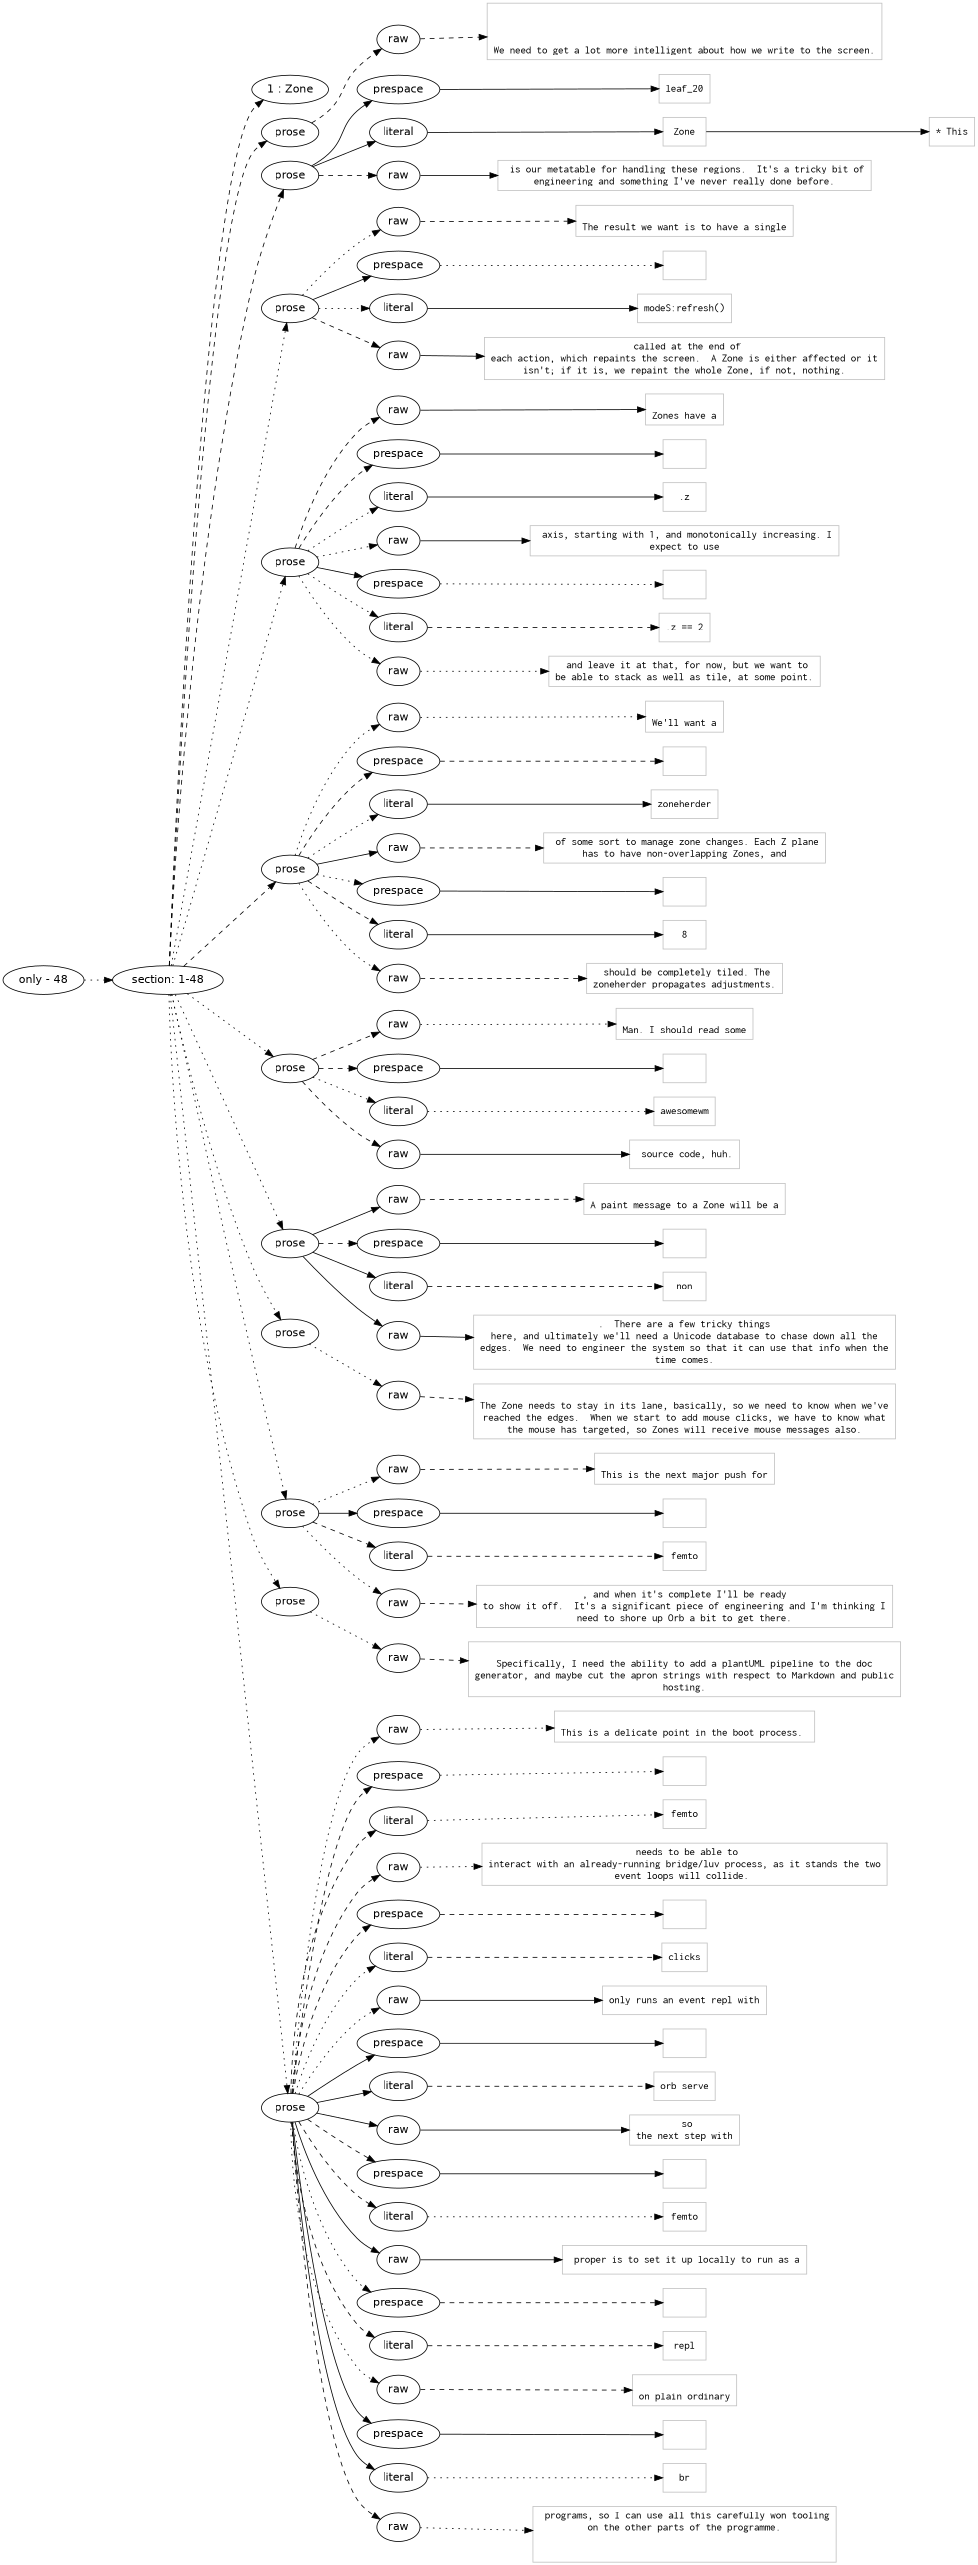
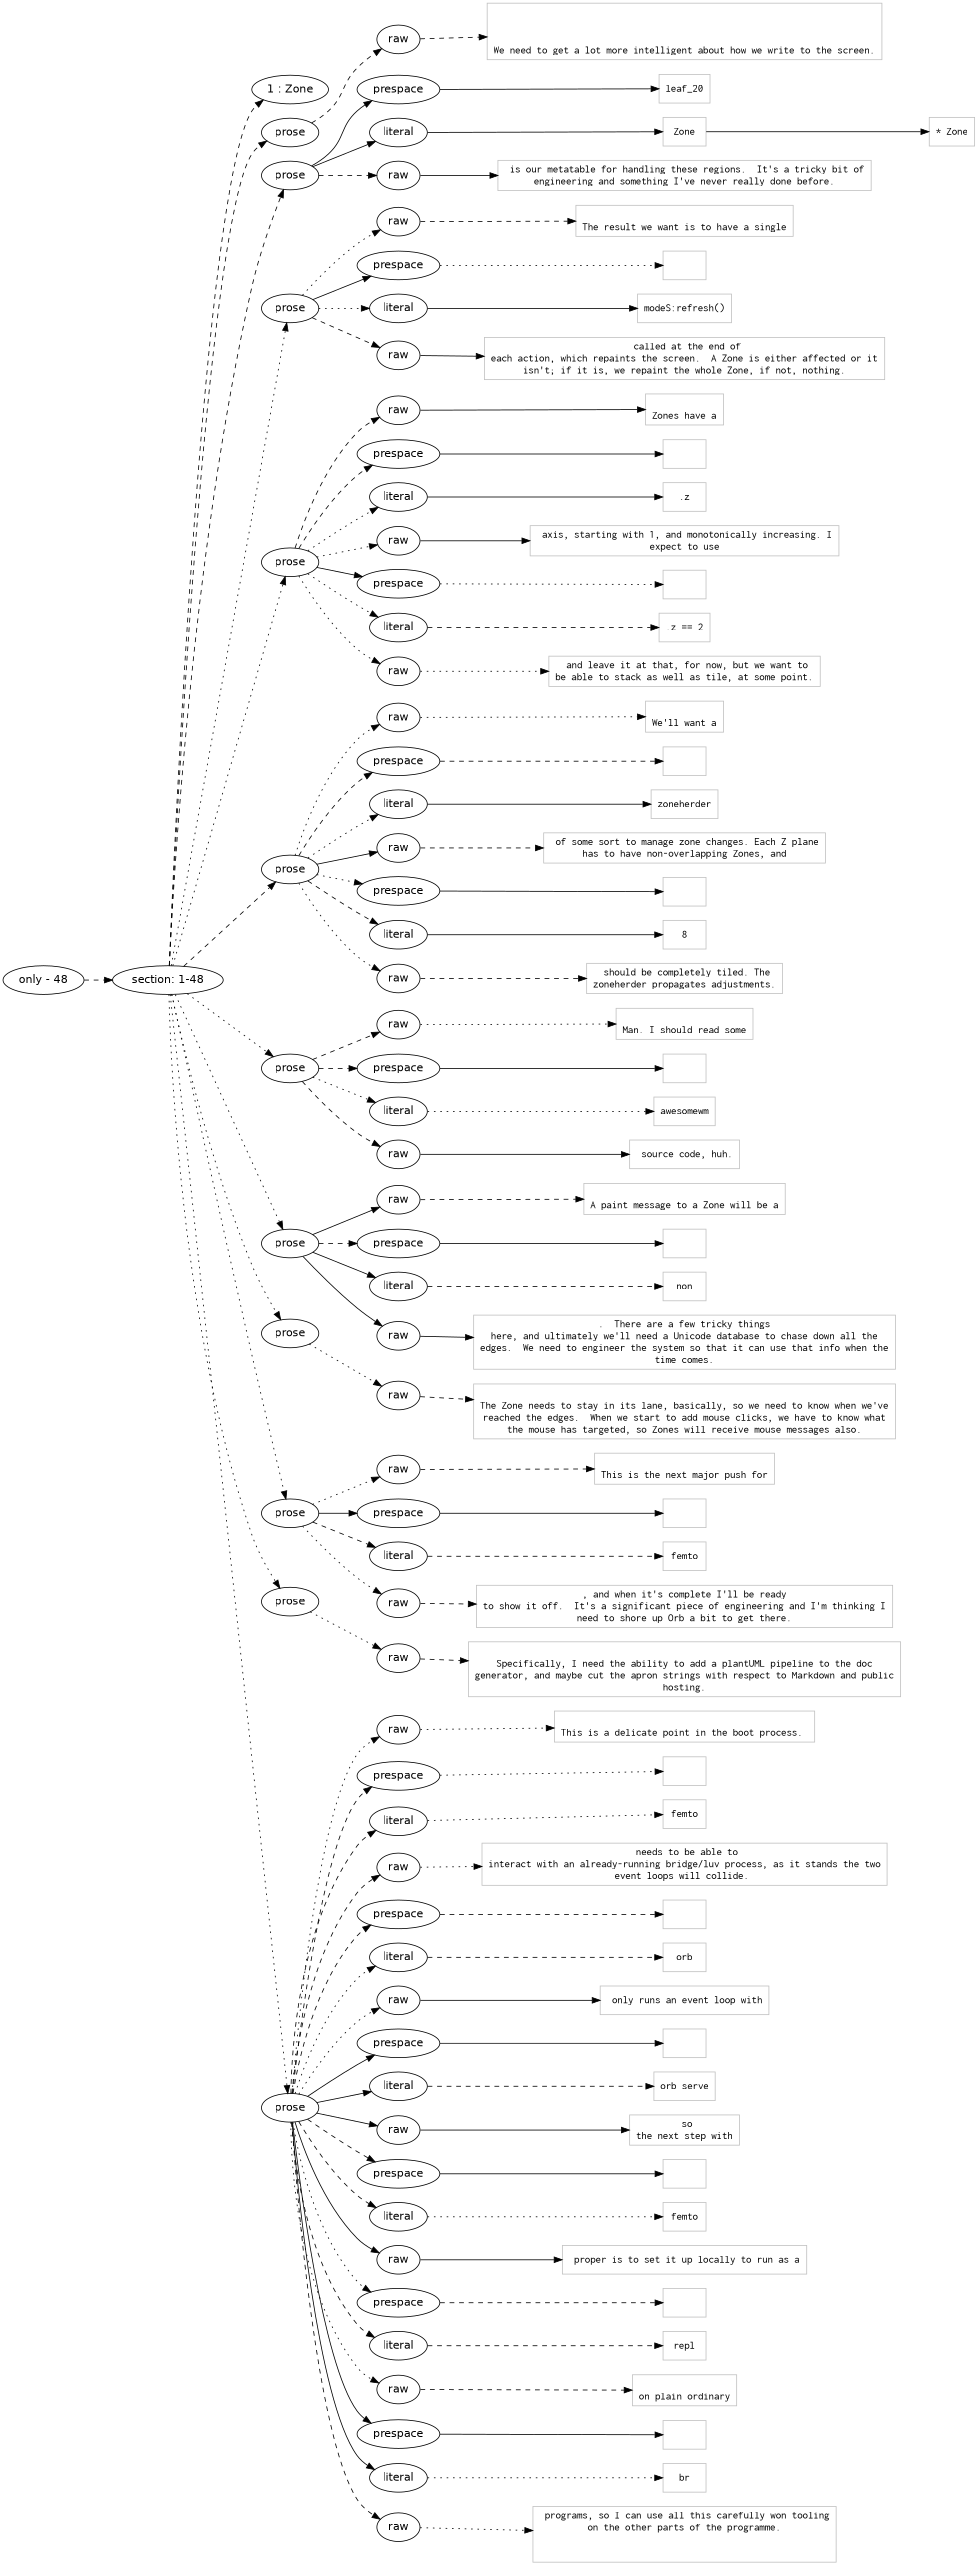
node "* This": label "* This" -> "* Zone"
edge "only - 48" -> "section: 1-48": style dotted -> dashed
node "clicks": label "clicks" -> "orb"
node "only runs an event repl with": label "only runs an event repl with" -> "only runs an event loop with"
